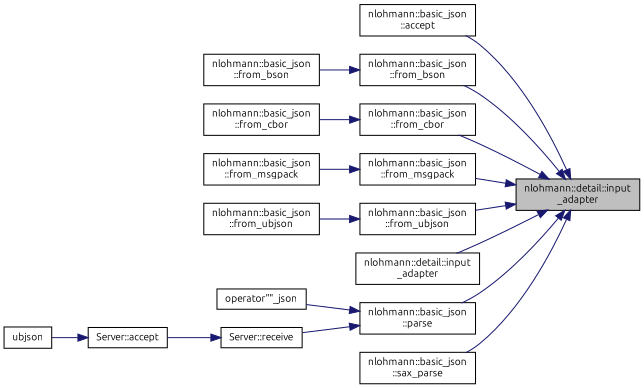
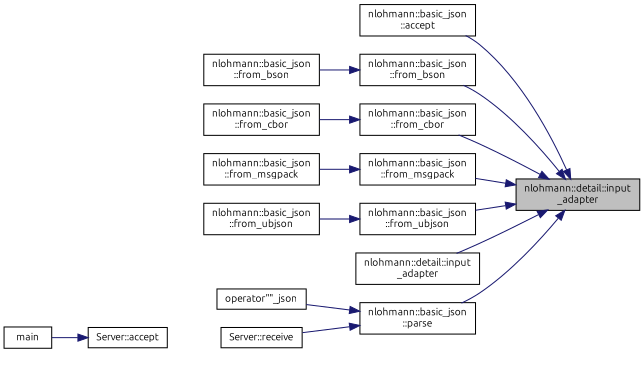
node "ubjson": label "ubjson" -> "main"
edge "Server::accept" -> "Server::receive": removed
node "nlohmann::basic_json ::sax_parse": removed
